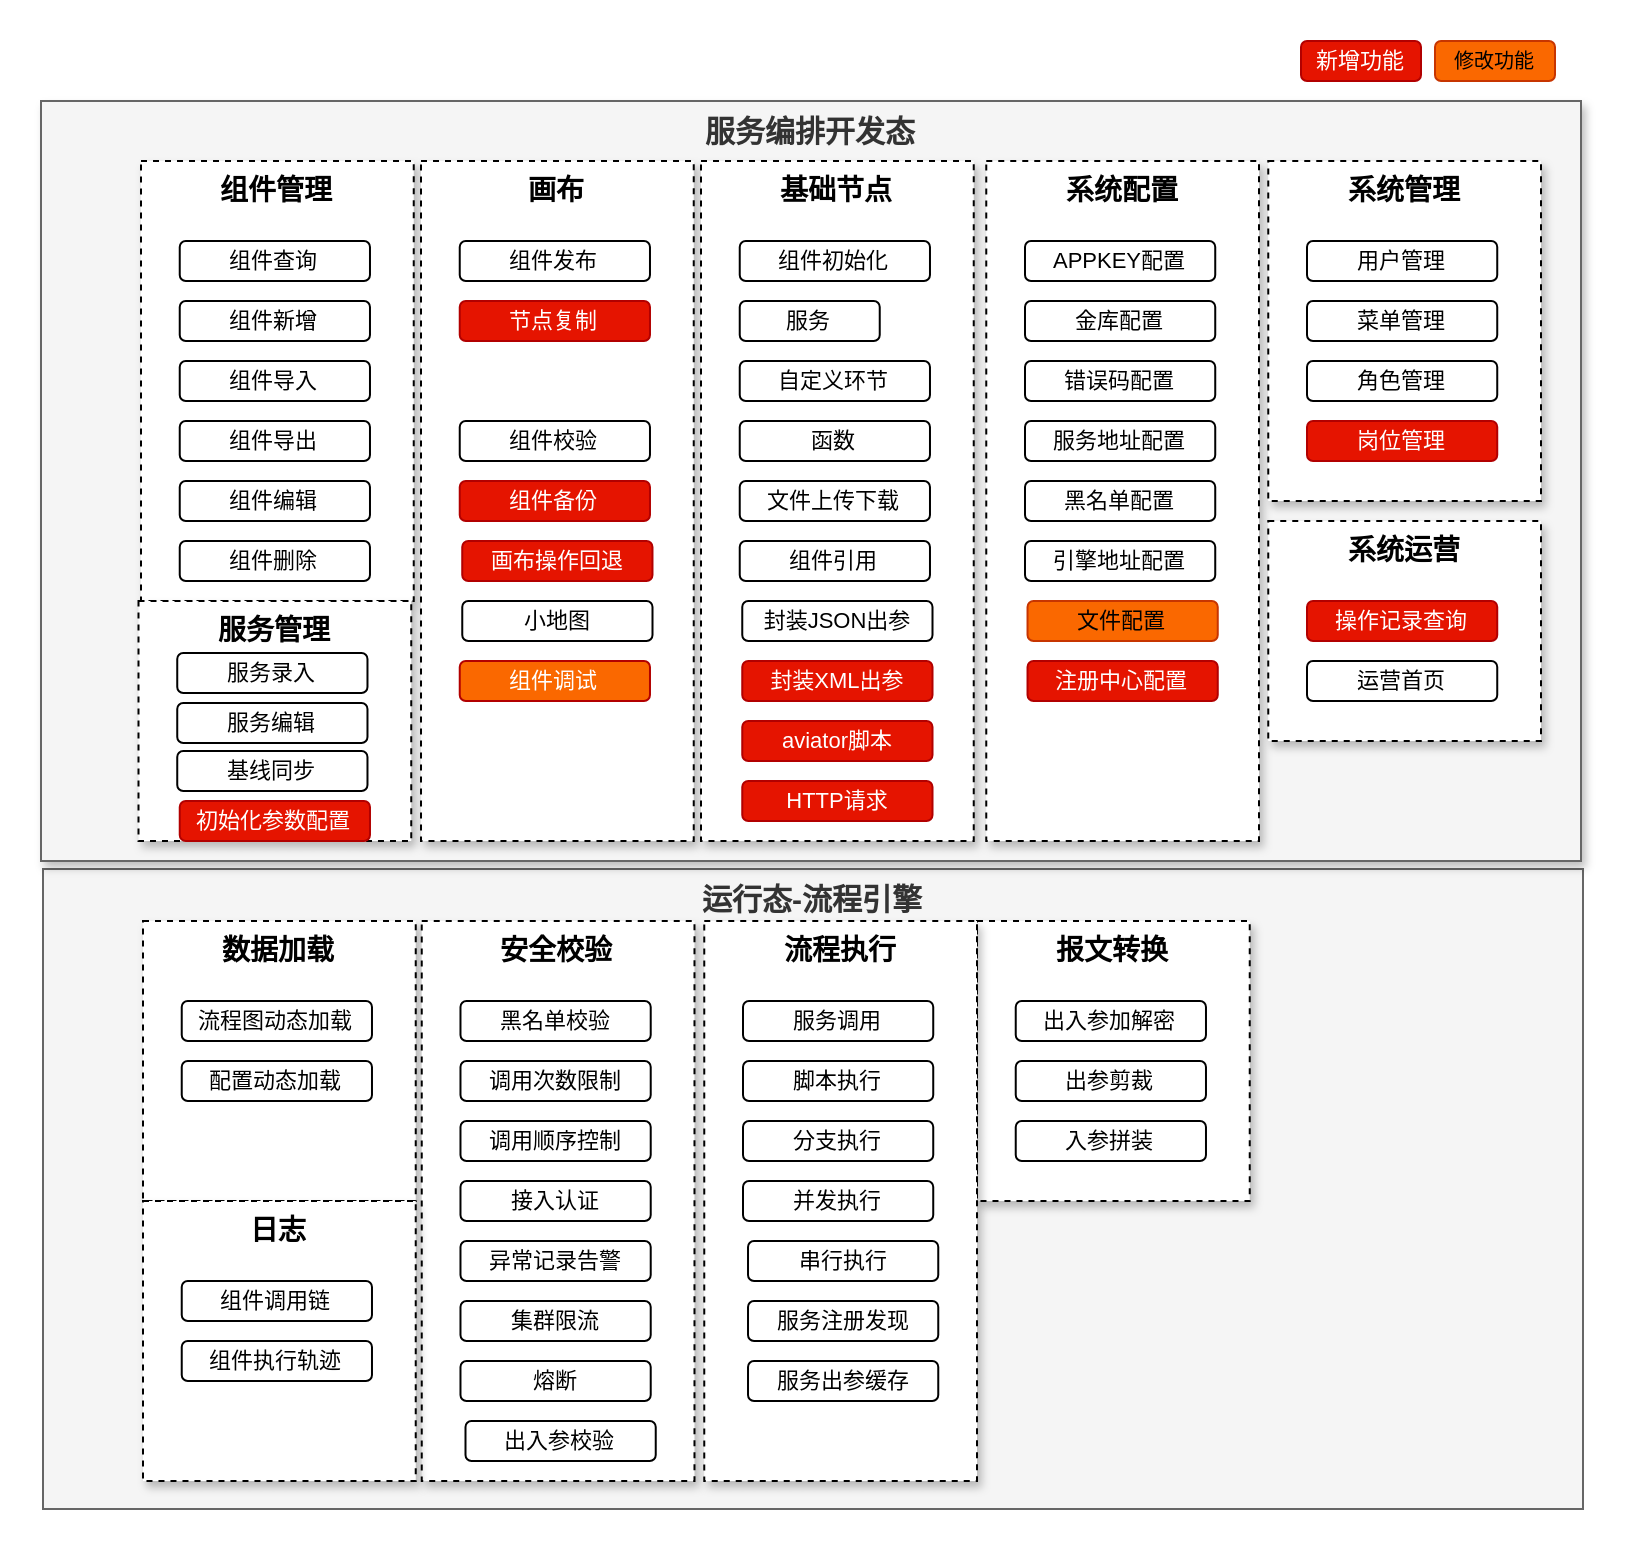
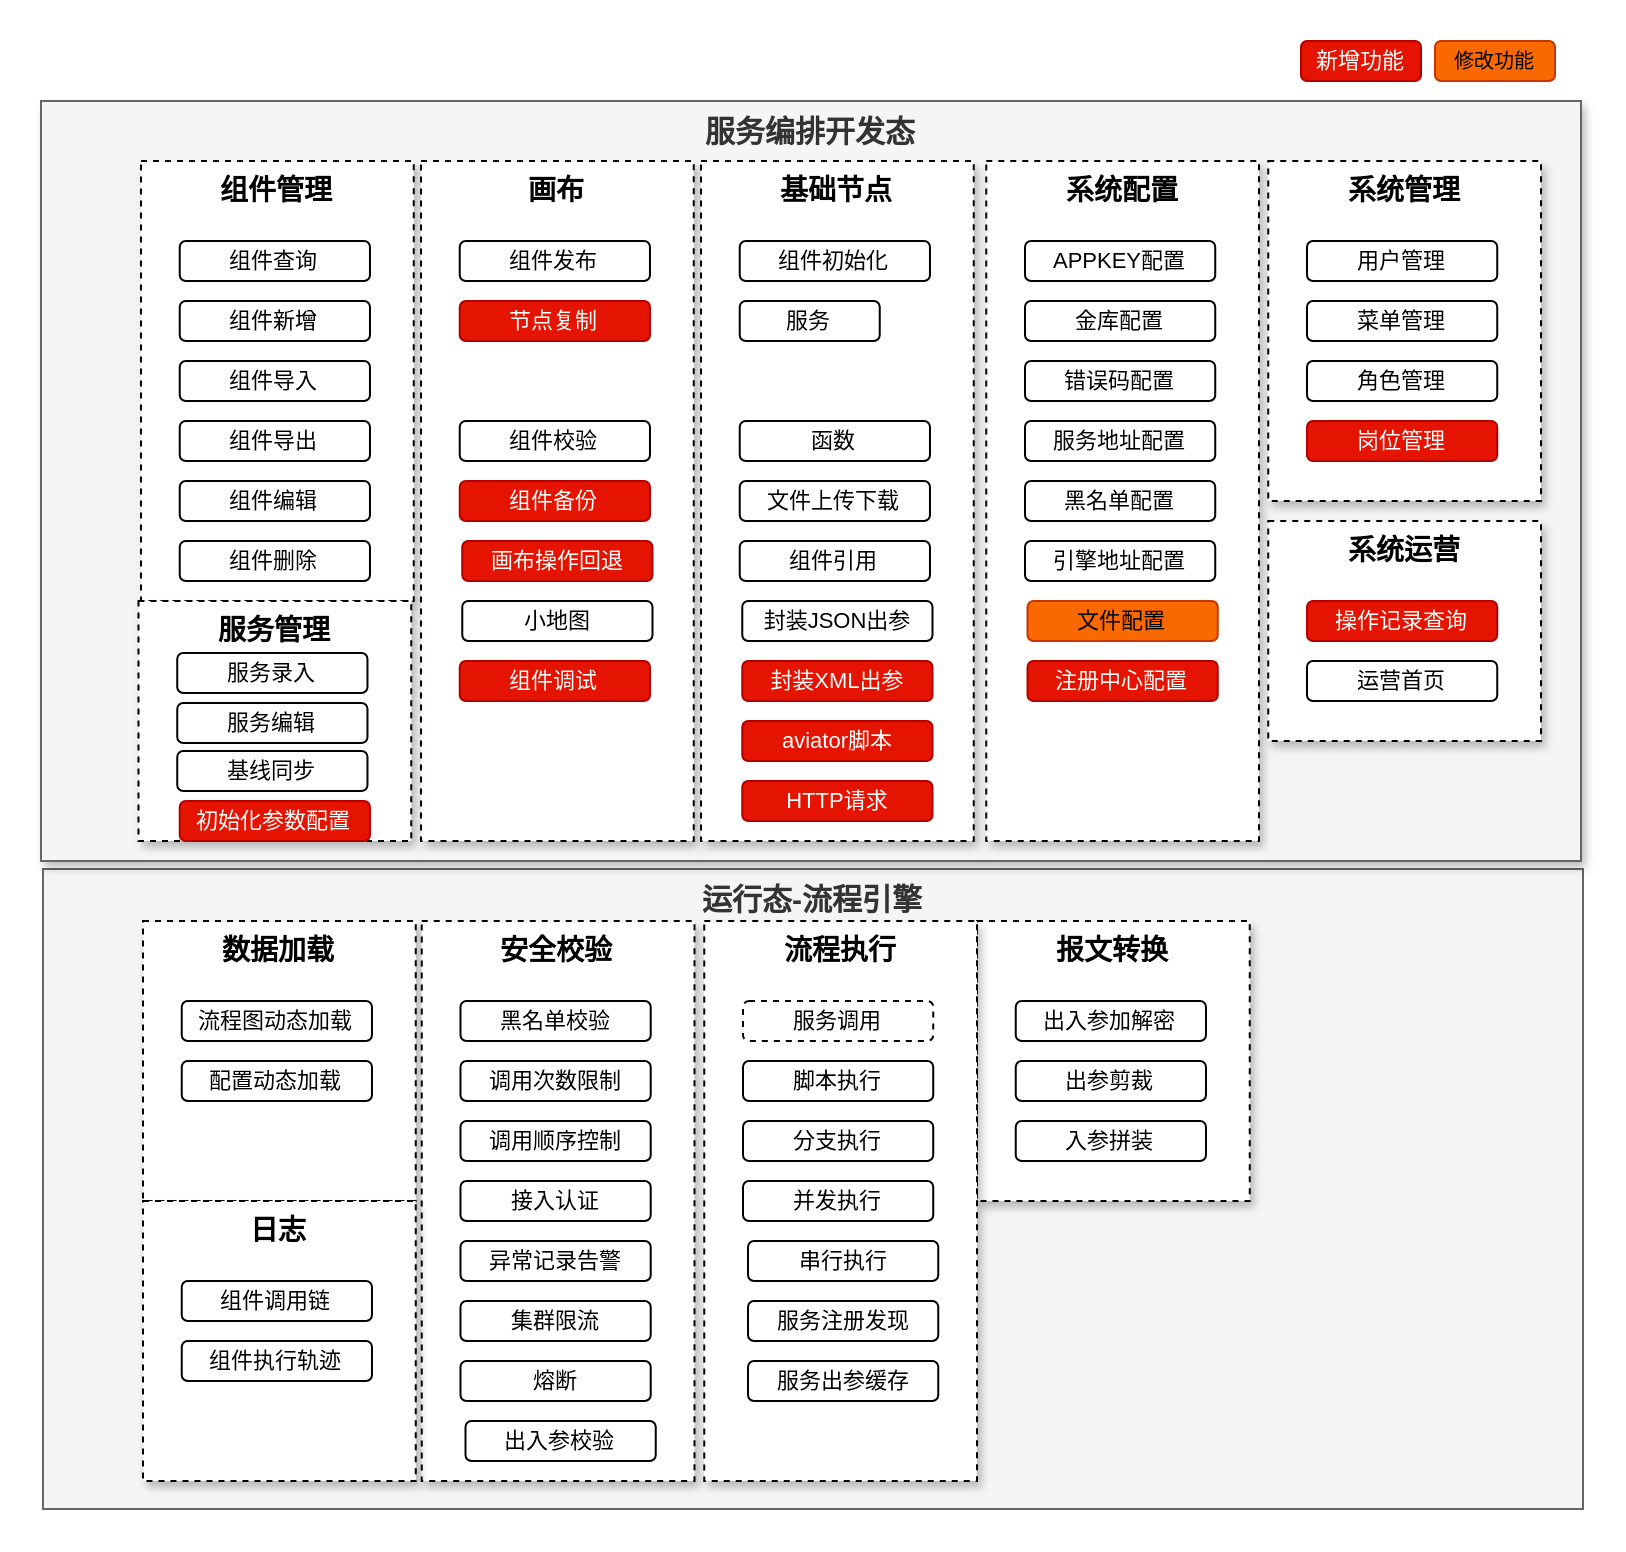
node "自定义环节": removed
node "组件调试": fillcolor #fa6800 -> #e51400
node "服务调用": style solid -> dashed
